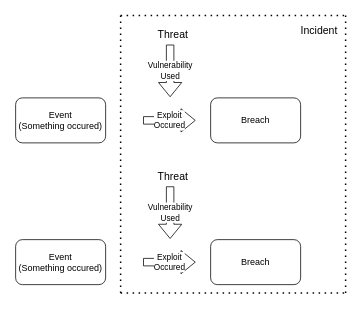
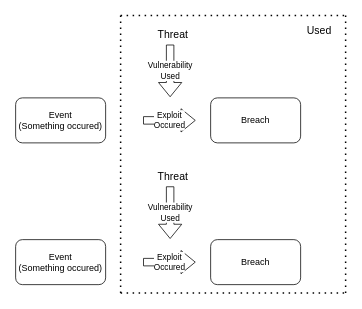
node "Incident": label "Incident" -> "Used"
